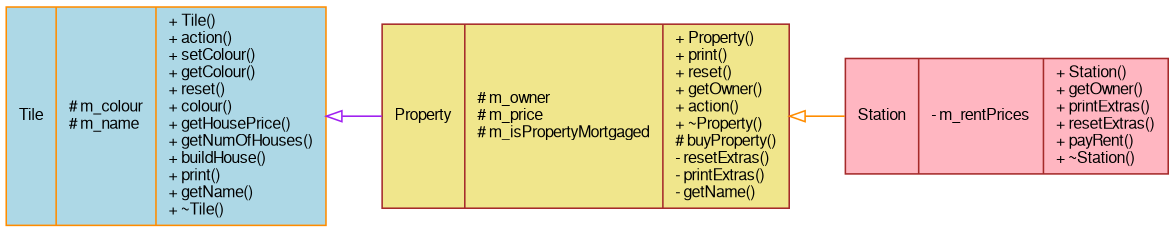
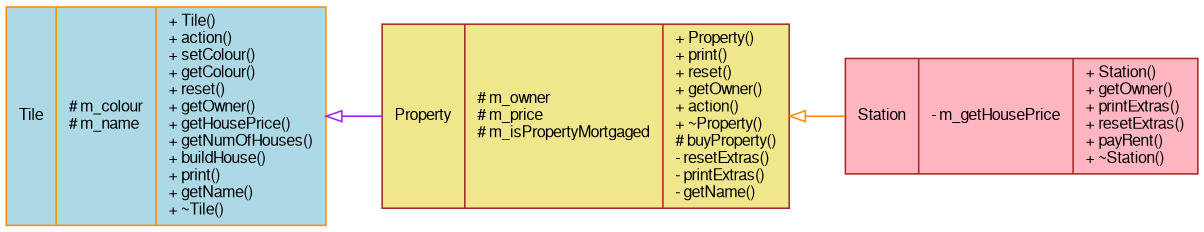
node "Tile": text "+ colour()" -> "+ getOwner()"
node "Station": text "- m_rentPrices" -> "- m_getHousePrice"
